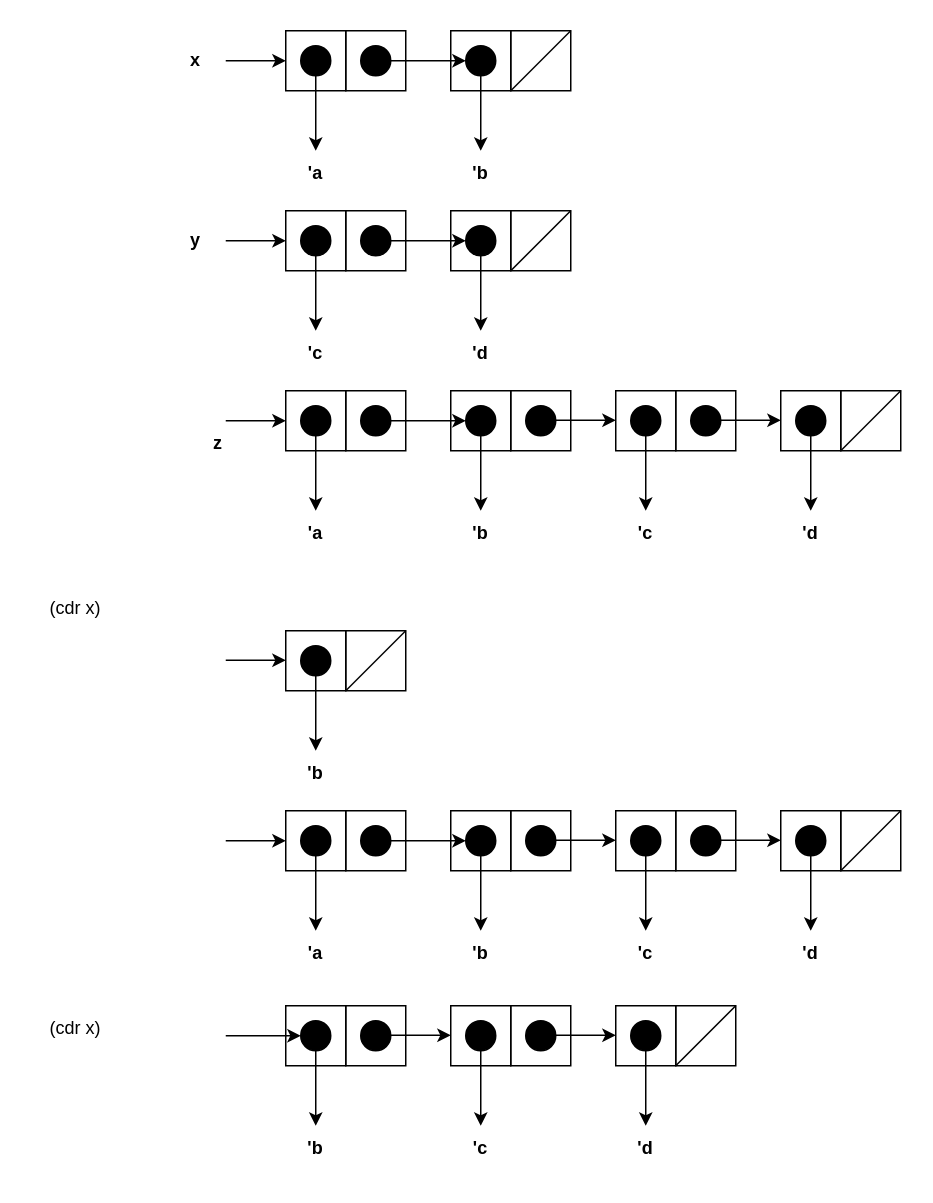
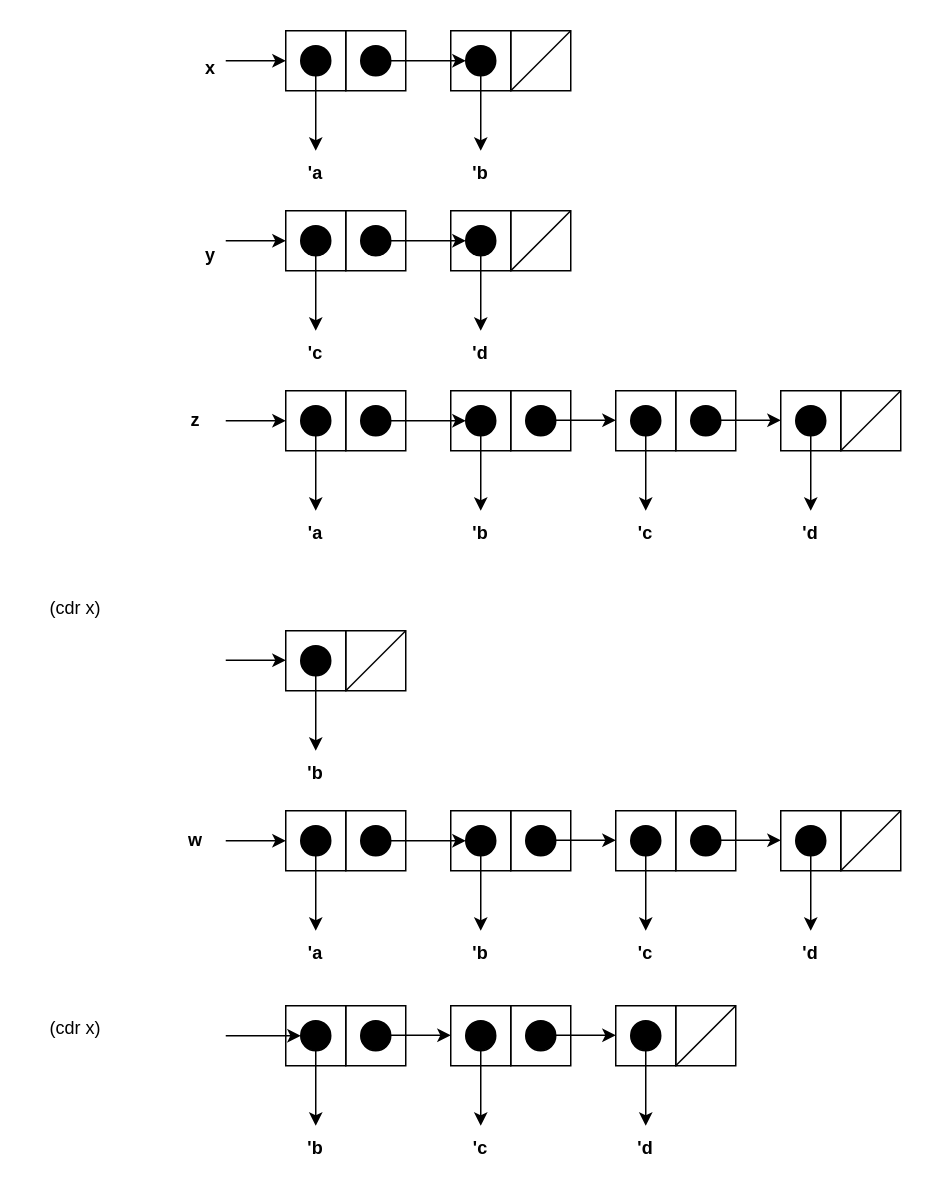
node "x": moved (196, 61) -> (211, 68)
node "y": moved (196, 241) -> (211, 256)
node "z": moved (218, 443) -> (196, 421)
node "w": added
